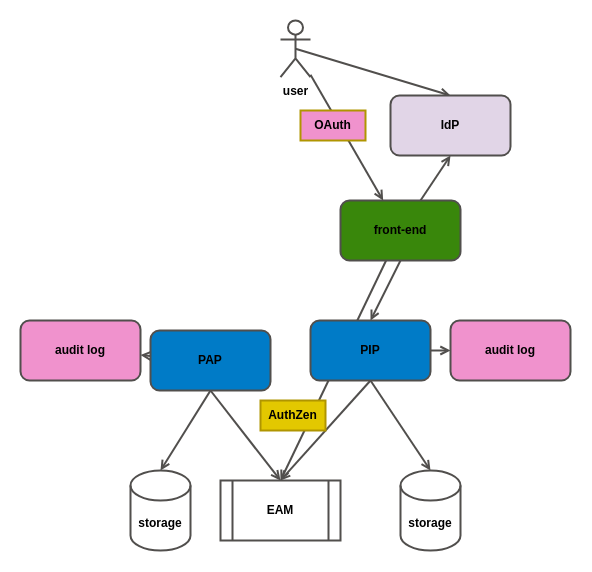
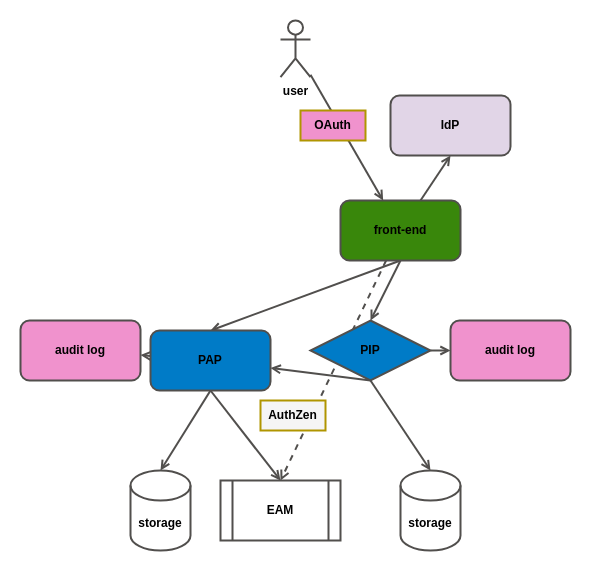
edge "user" -> "IdP": removed
edge "front-end" -> "PAP": added
node "PIP": shape rounded rectangle -> diamond
node "AuthZen": fillcolor #e3c800 -> #f5f5f5
edge "front-end" -> "EAM": style solid -> dashed
edge "PIP" -> "EAM": now "PIP" -> "PAP"
